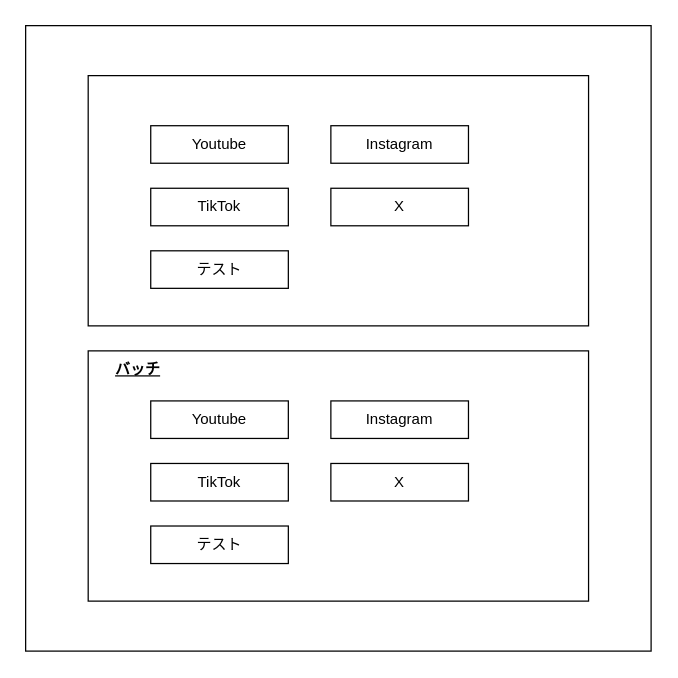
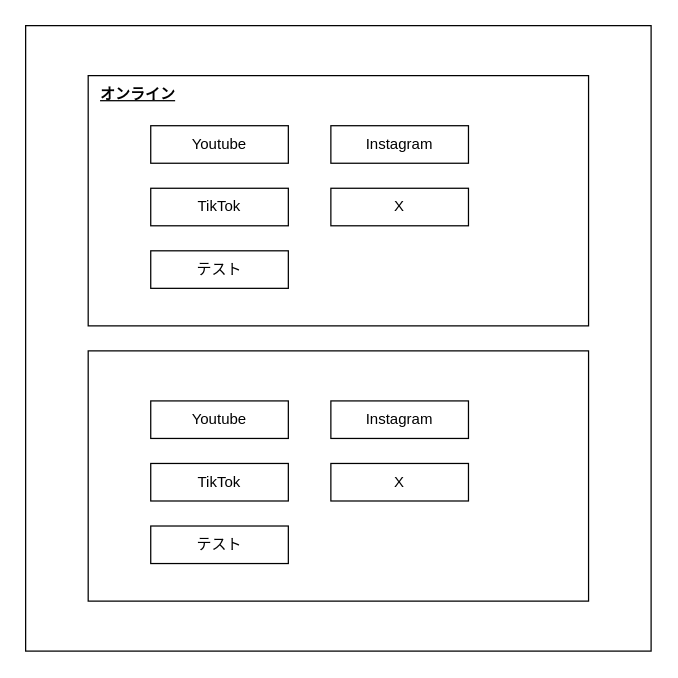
node "オンライン": added
node "バッチ": removed
